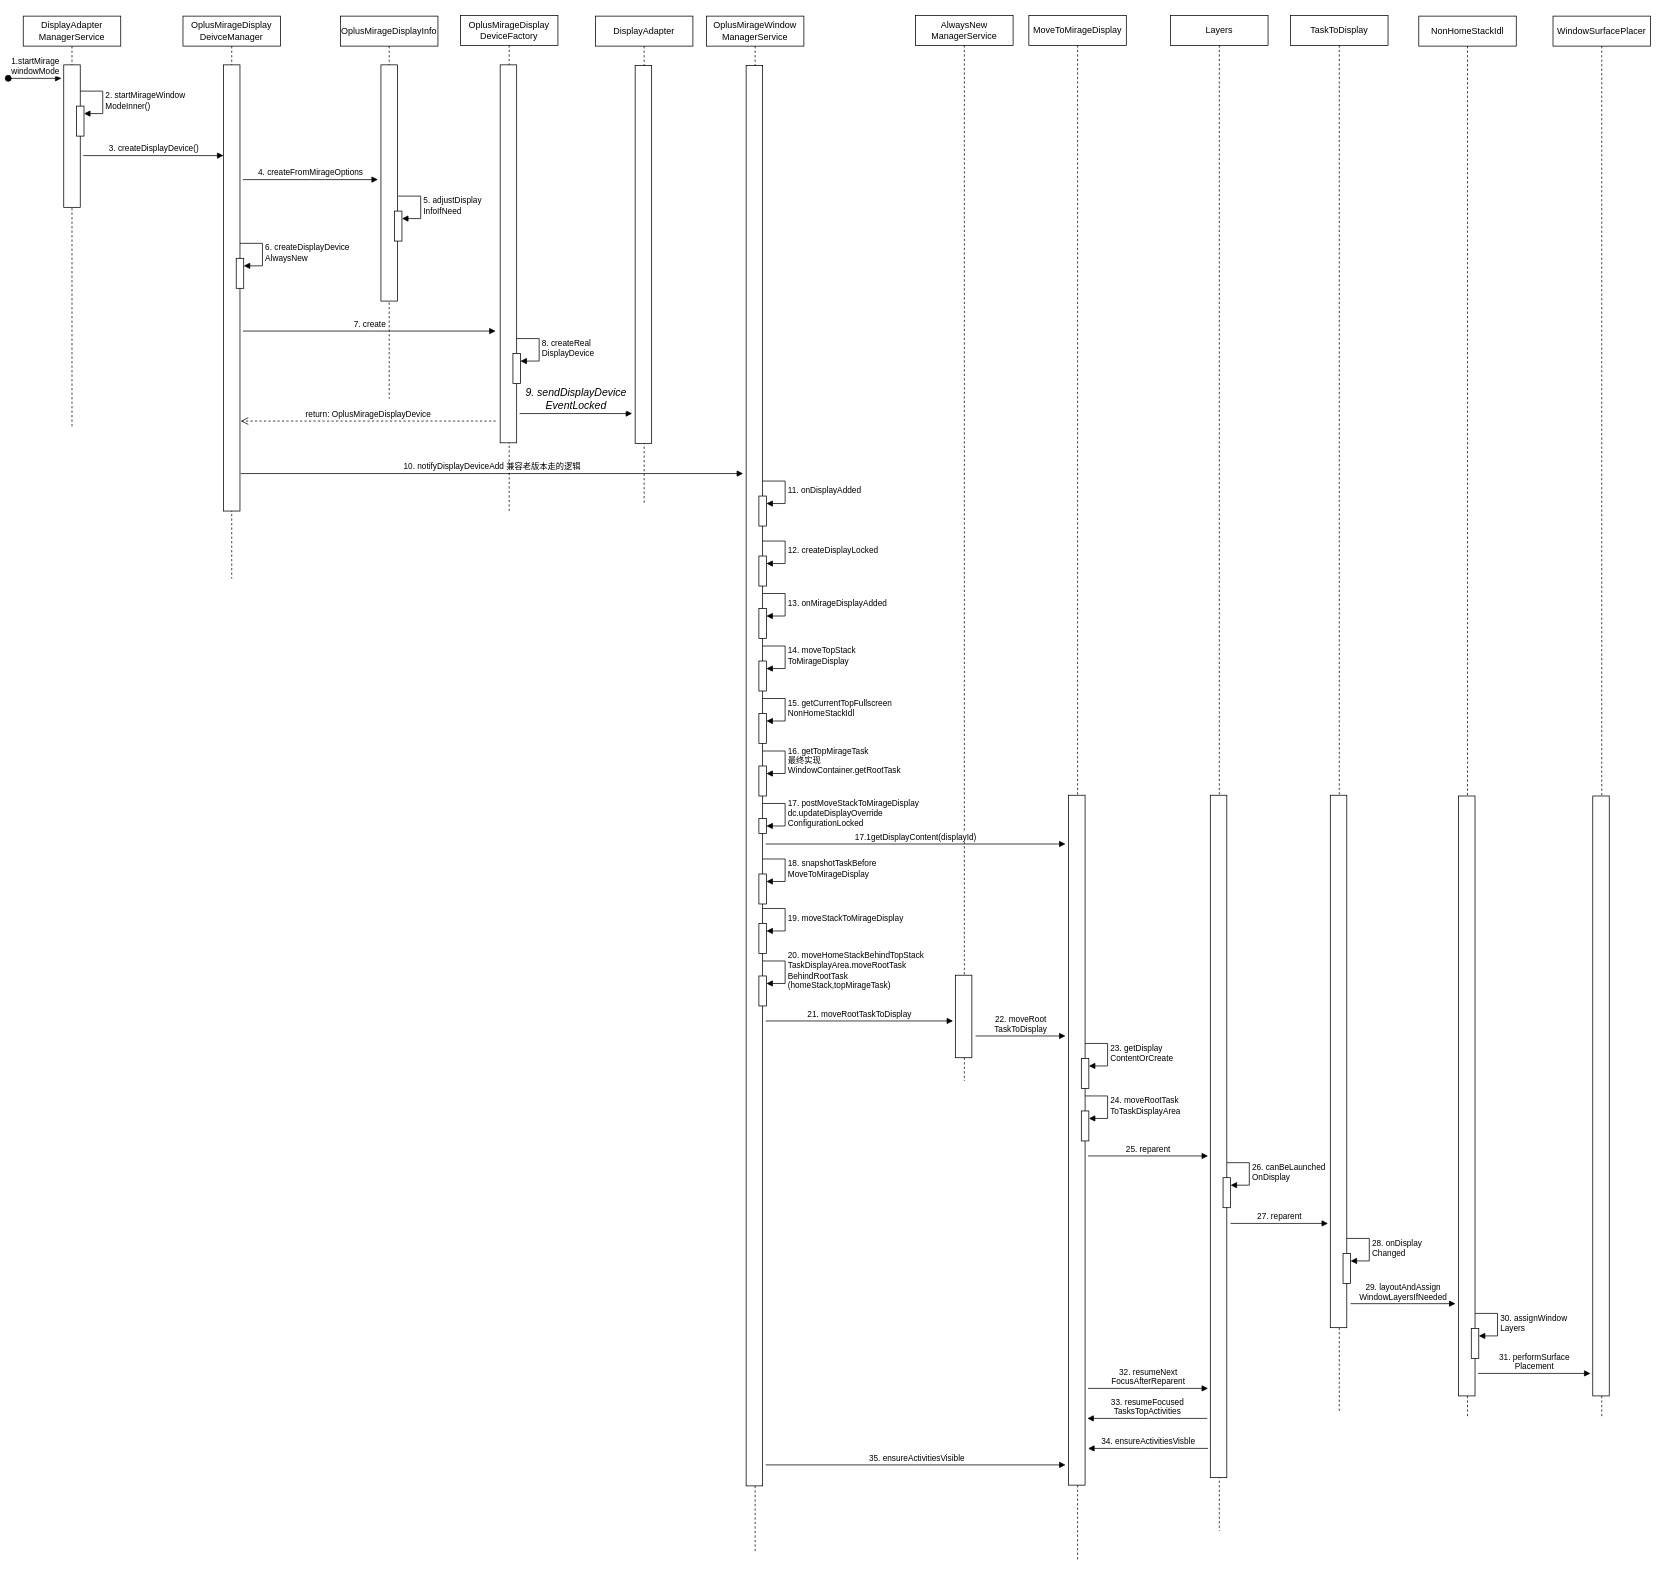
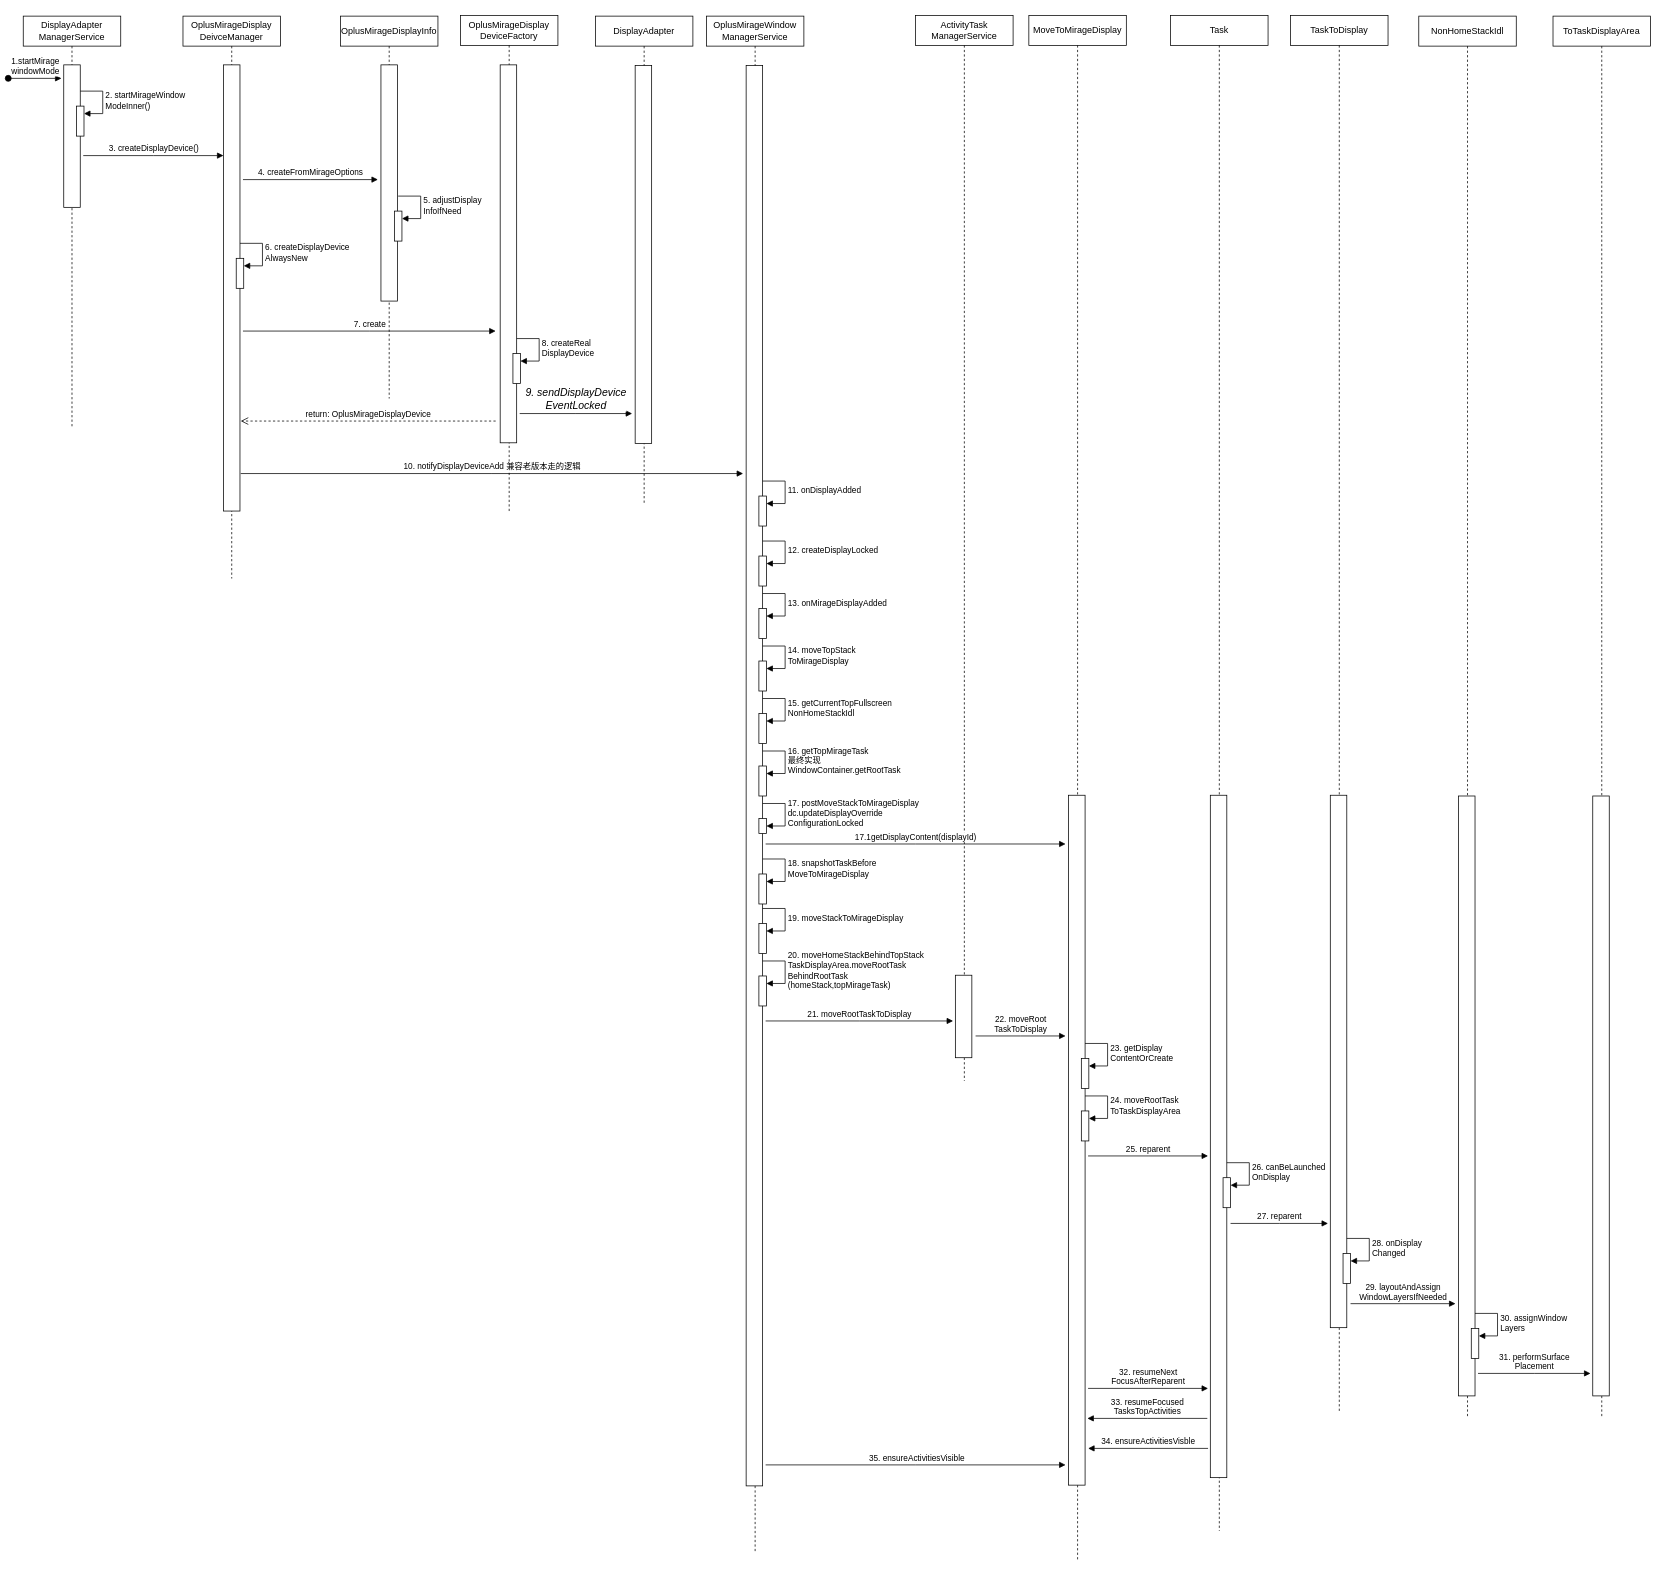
node "AlwaysNew ManagerService": label "AlwaysNew ManagerService" -> "ActivityTask ManagerService"
node "Layers": label "Layers" -> "Task"
node "WindowSurfacePlacer": label "WindowSurfacePlacer" -> "ToTaskDisplayArea"
